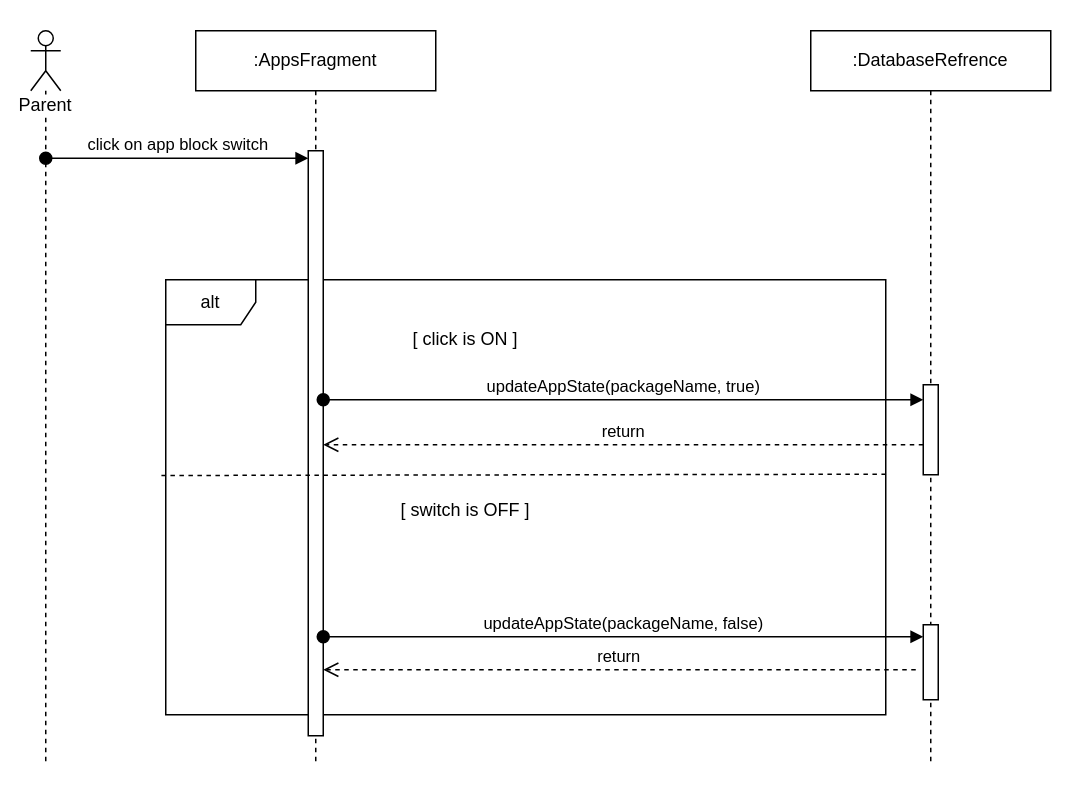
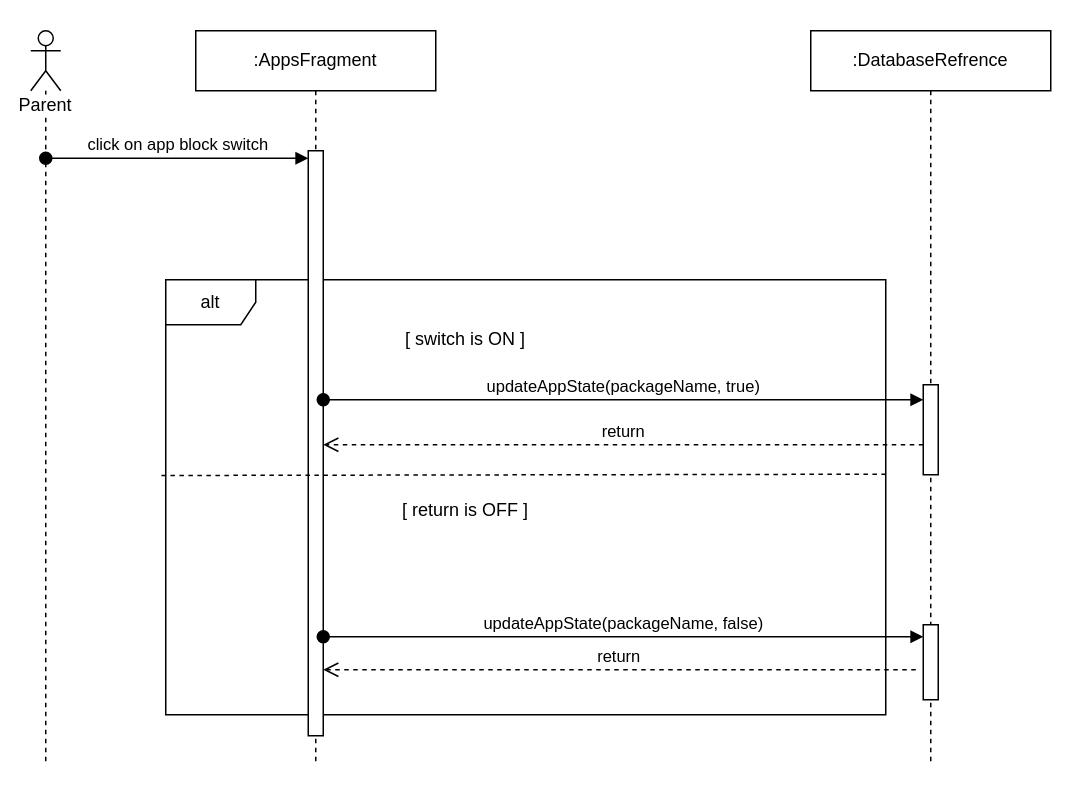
node "[ click is ON ]": label "[ click is ON ]" -> "[ switch is ON ]"
node "[ switch is OFF ]": label "[ switch is OFF ]" -> "[ return is OFF ]"
